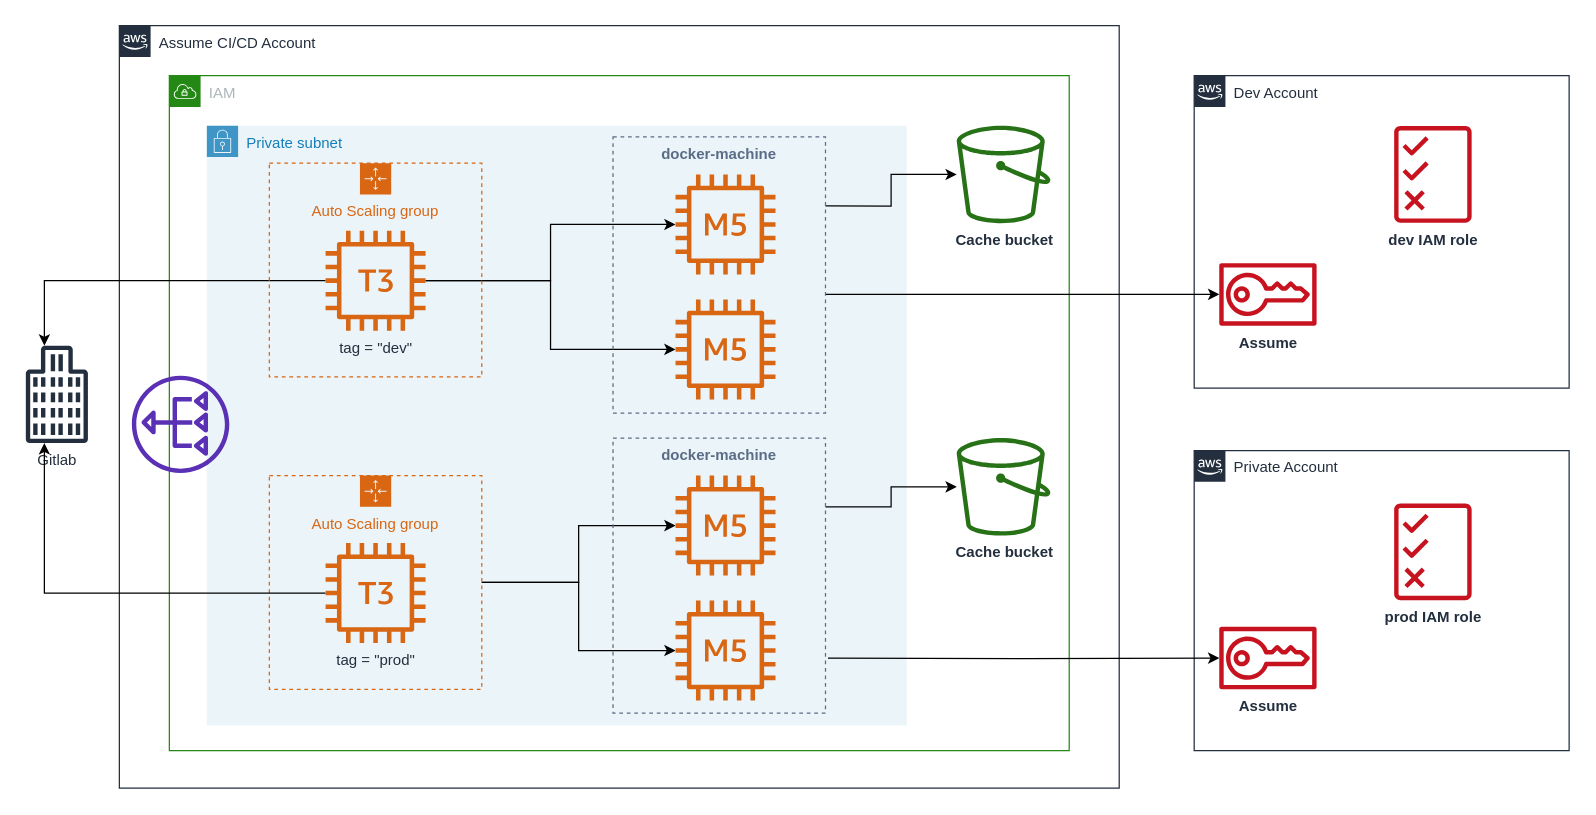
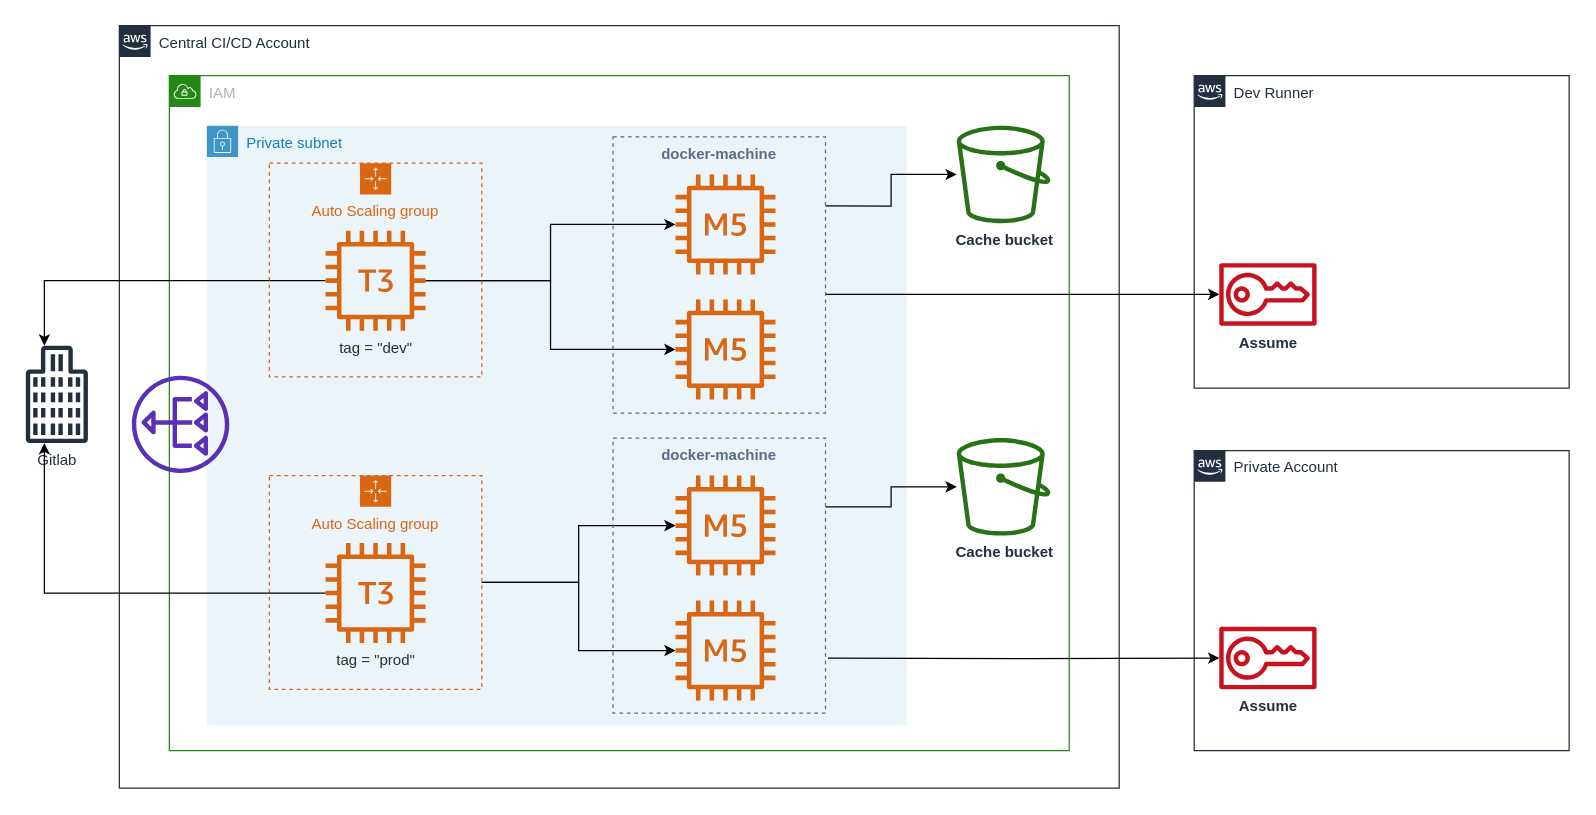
node "Assume CI/CD Account": label "Assume CI/CD Account" -> "Central CI/CD Account"
node "Dev Account": label "Dev Account" -> "Dev Runner"
node "dev IAM role": removed
node "prod IAM role": removed
